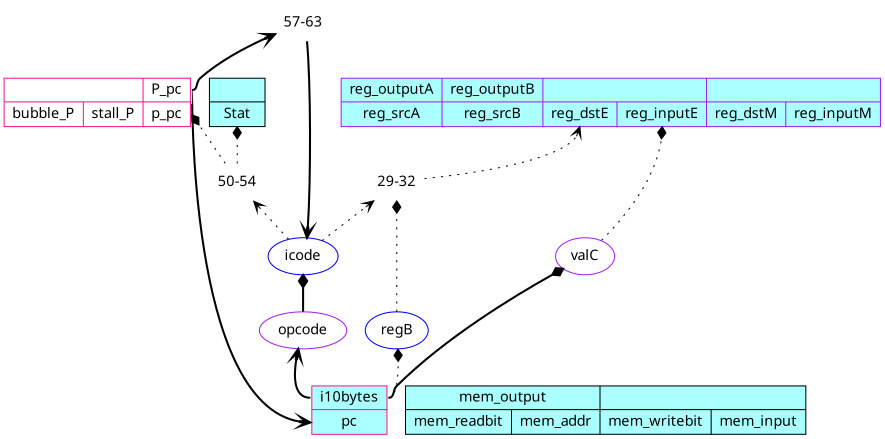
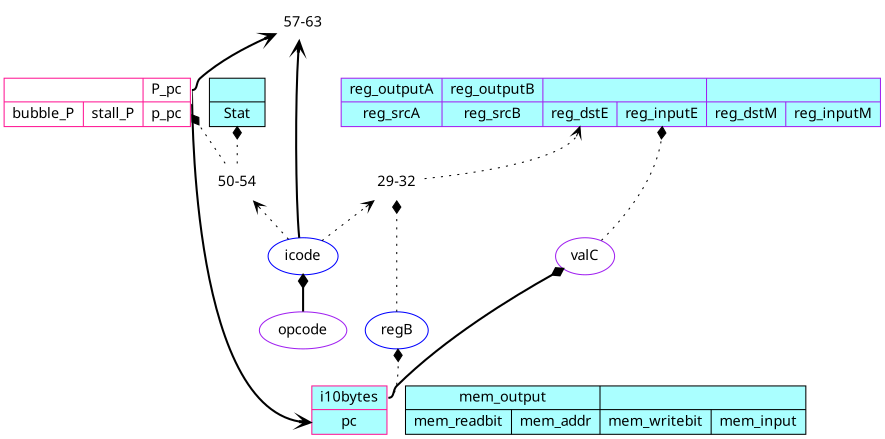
edge "57-63" -> "icode": reversed
edge "i10bytes" -> "opcode": removed
